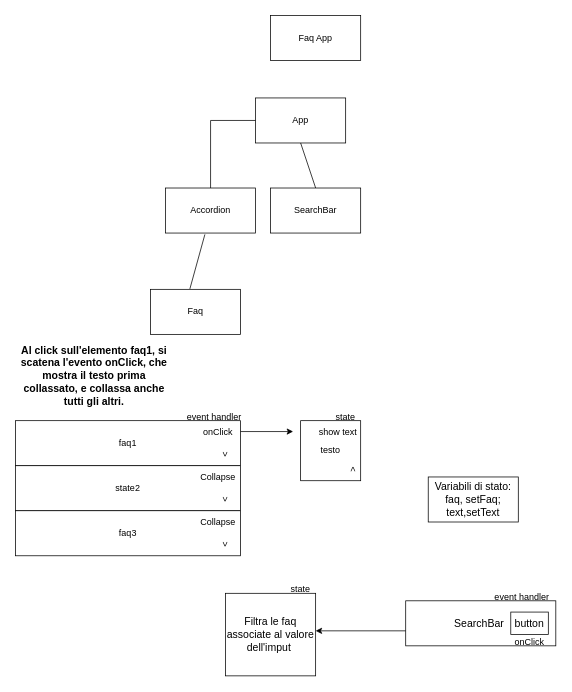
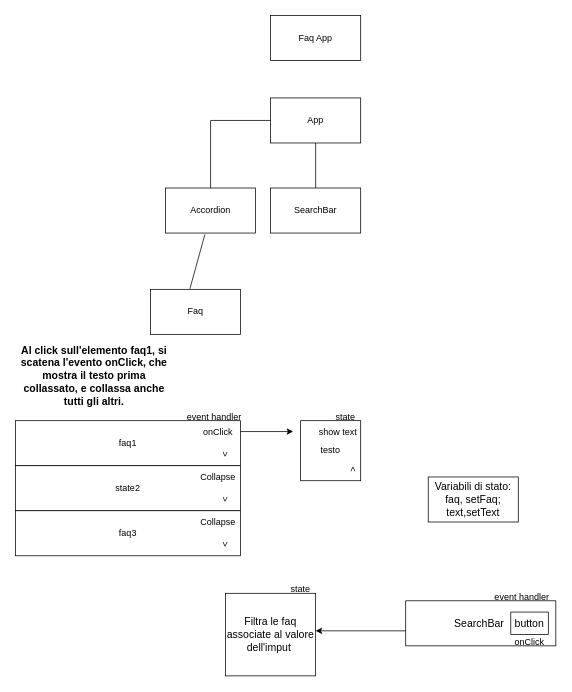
node "App": moved (300, 120) -> (315, 120)
